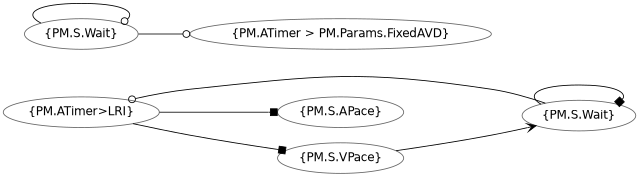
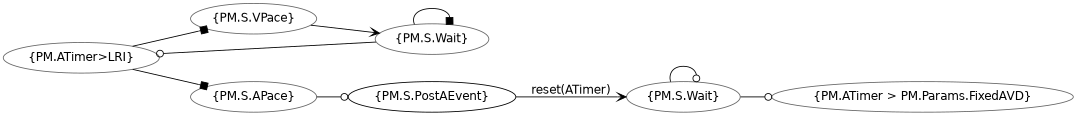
node "{PM.S.PostAEvent}": added
